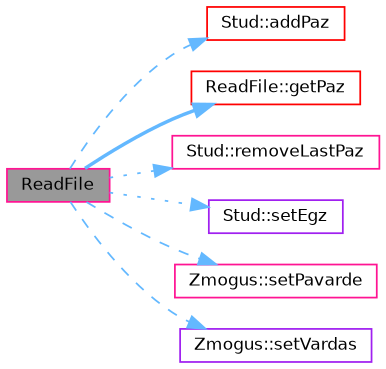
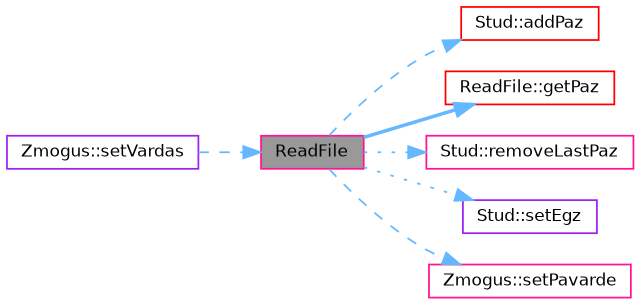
edge "ReadFile" -> "Zmogus::setVardas": reversed
